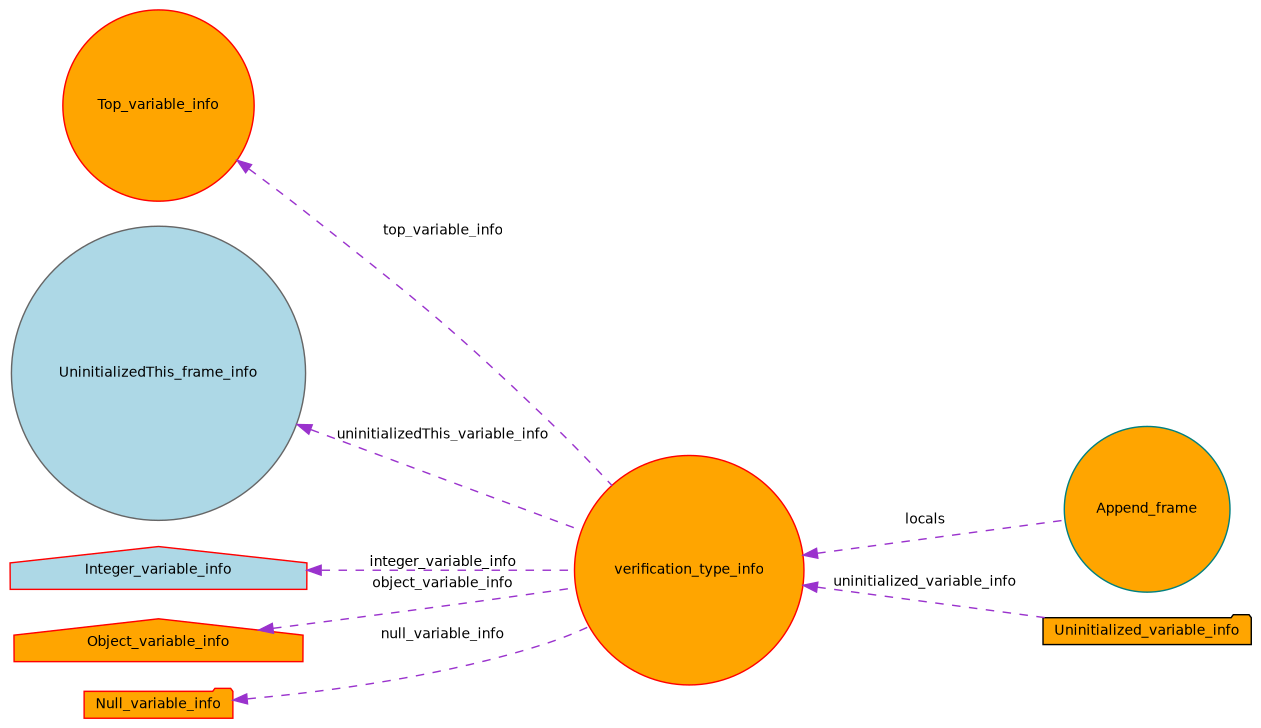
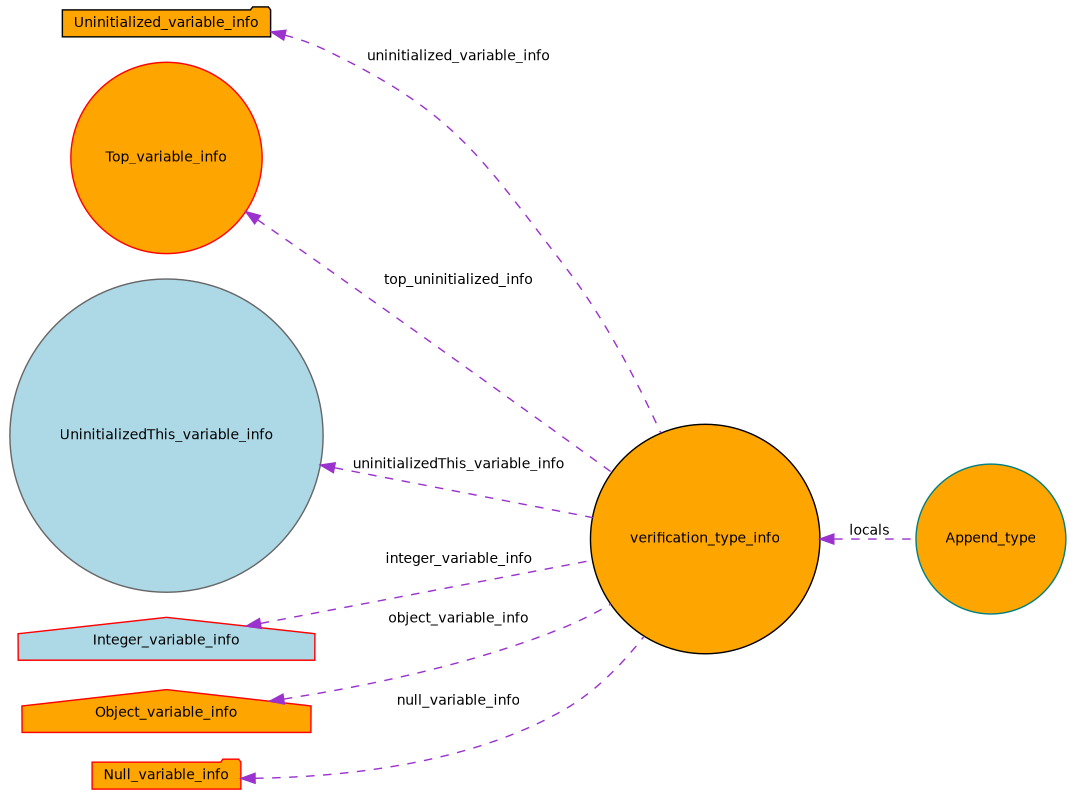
edge "verification_type_info" -> "Top_variable_info": label " top_variable_info" -> " top_uninitialized_info"
node "UninitializedThis_frame_info": label "UninitializedThis_frame_info" -> "UninitializedThis_variable_info"
node "Append_frame": label "Append_frame" -> "Append_type"
node "verification_type_info": color red -> black
edge "Uninitialized_variable_info" -> "verification_type_info": reversed
